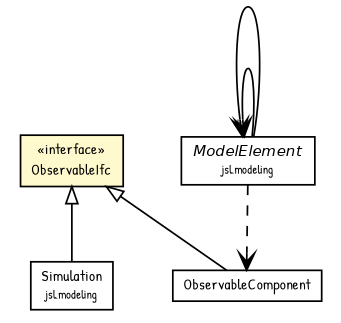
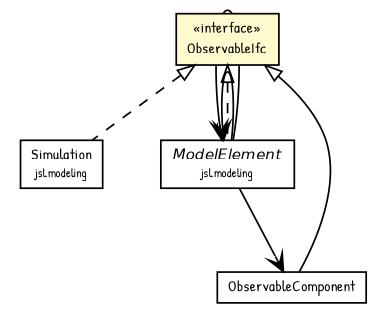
edge "ModelElement" -> "ObservableIfc": added
edge "ModelElement" -> "ObservableComponent": style dashed -> solid
edge "Simulation" -> "ObservableIfc": style solid -> dashed
